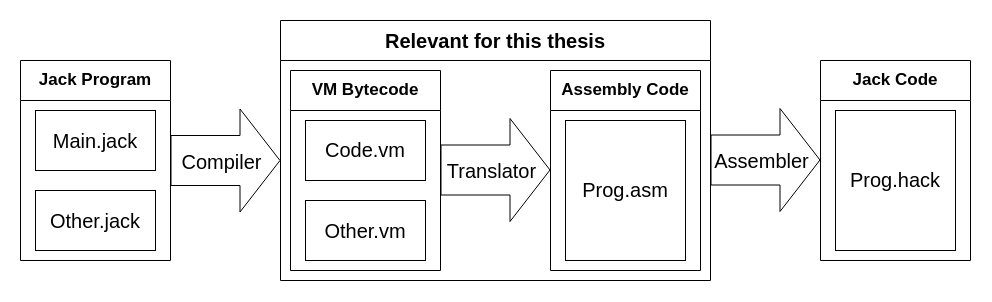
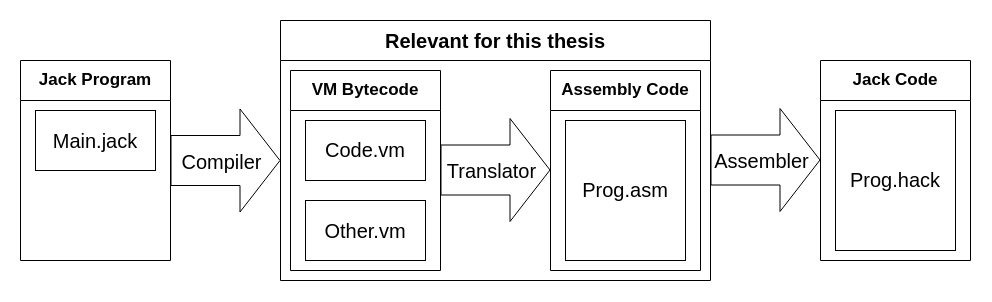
node "Other.jack": removed
